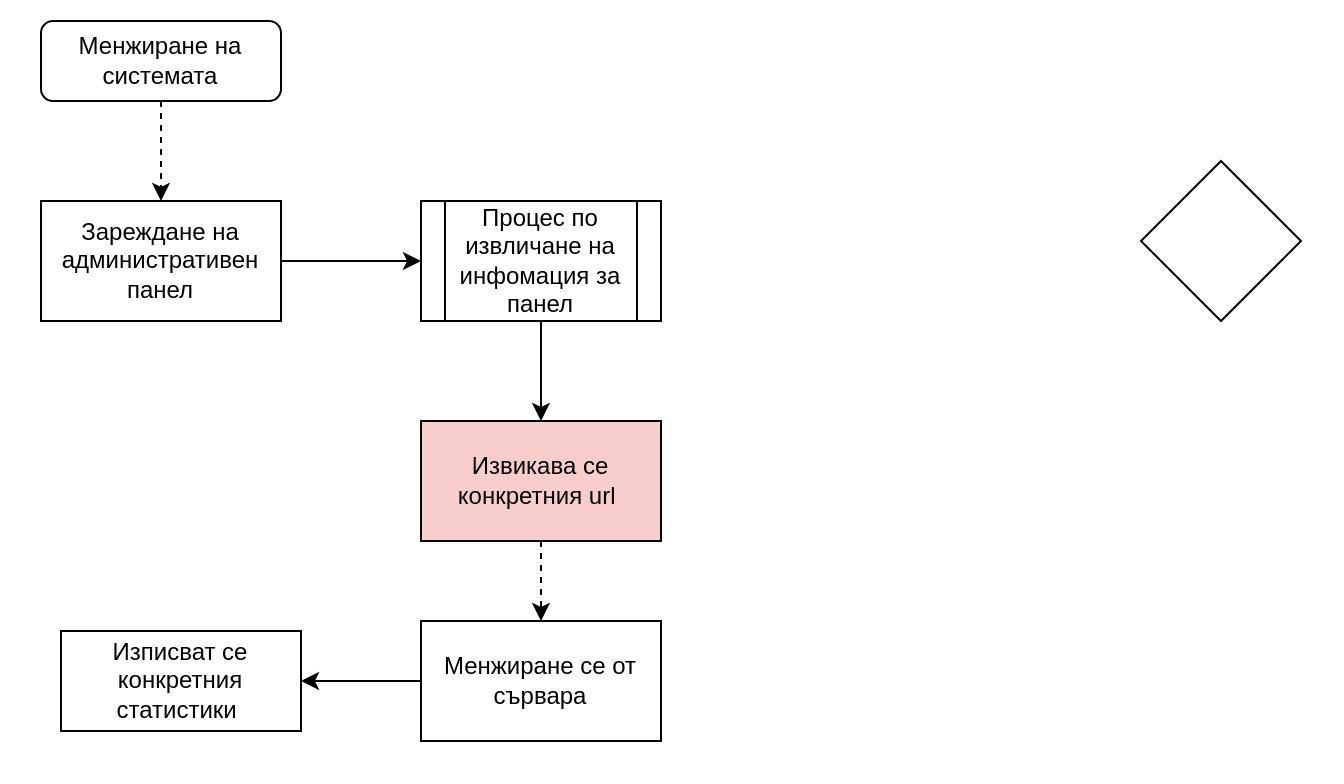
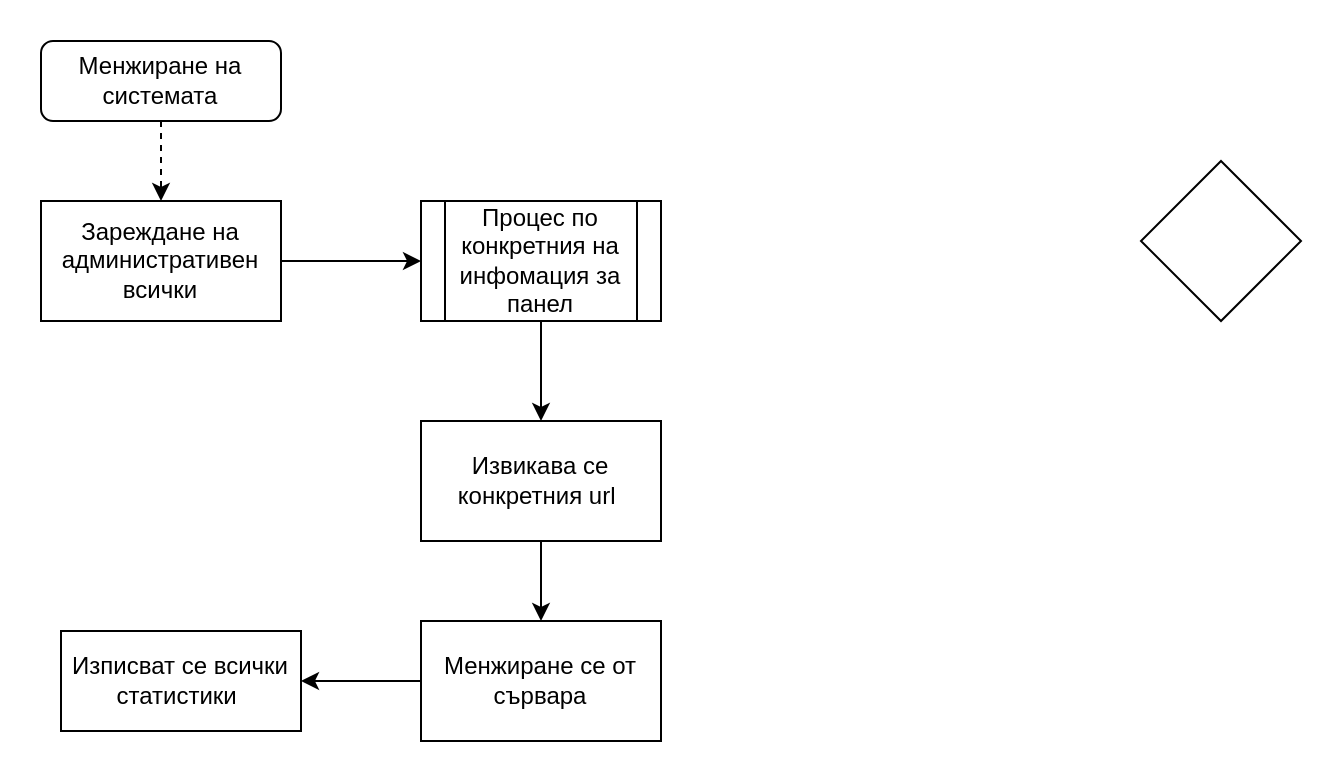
node "Менжиране на системата": moved (161, 61) -> (161, 81)
node "Зареждане на административен панел": label "Зареждане на административен панел" -> "Зареждане на административен всички"
node "Процес по извличане на инфомация за панел": label "Процес по извличане на инфомация за панел" -> "Процес по конкретния на инфомация за панел"
node "Извикава се конкретния url": fillcolor #f8cecc -> #ffffff
edge "Извикава се конкретния url" -> "Менжиране се от сървара": style dashed -> solid
node "Изписват се конкретния статистики": label "Изписват се конкретния статистики" -> "Изписват се всички статистики"
